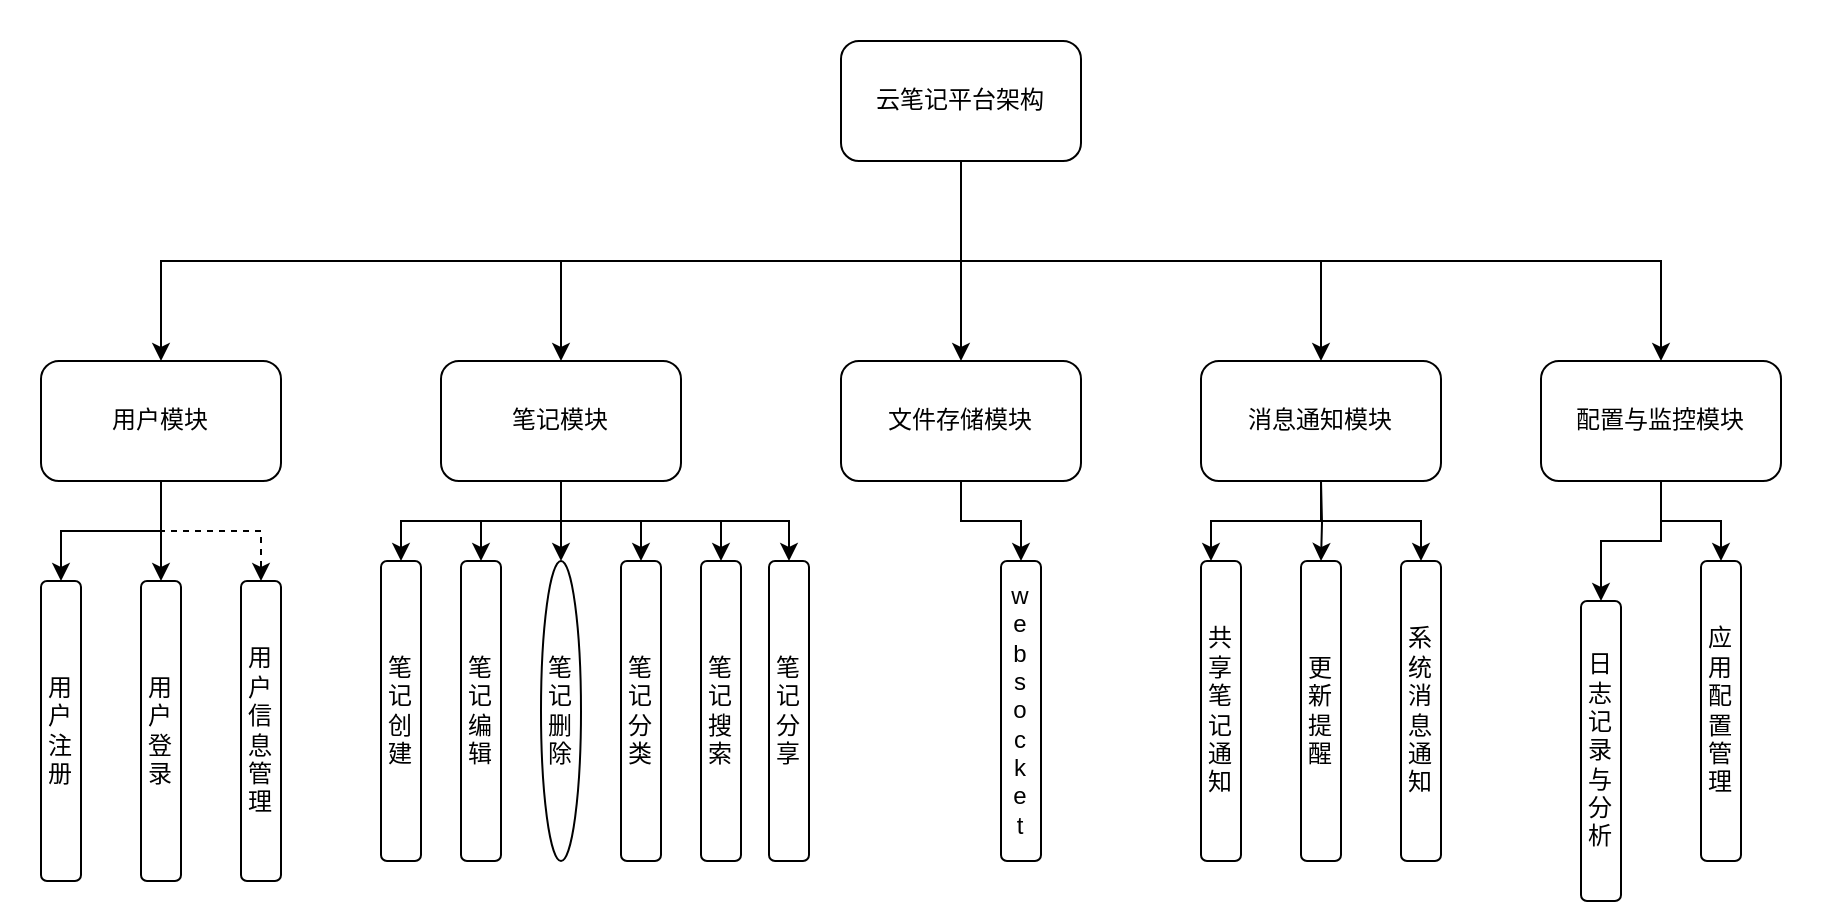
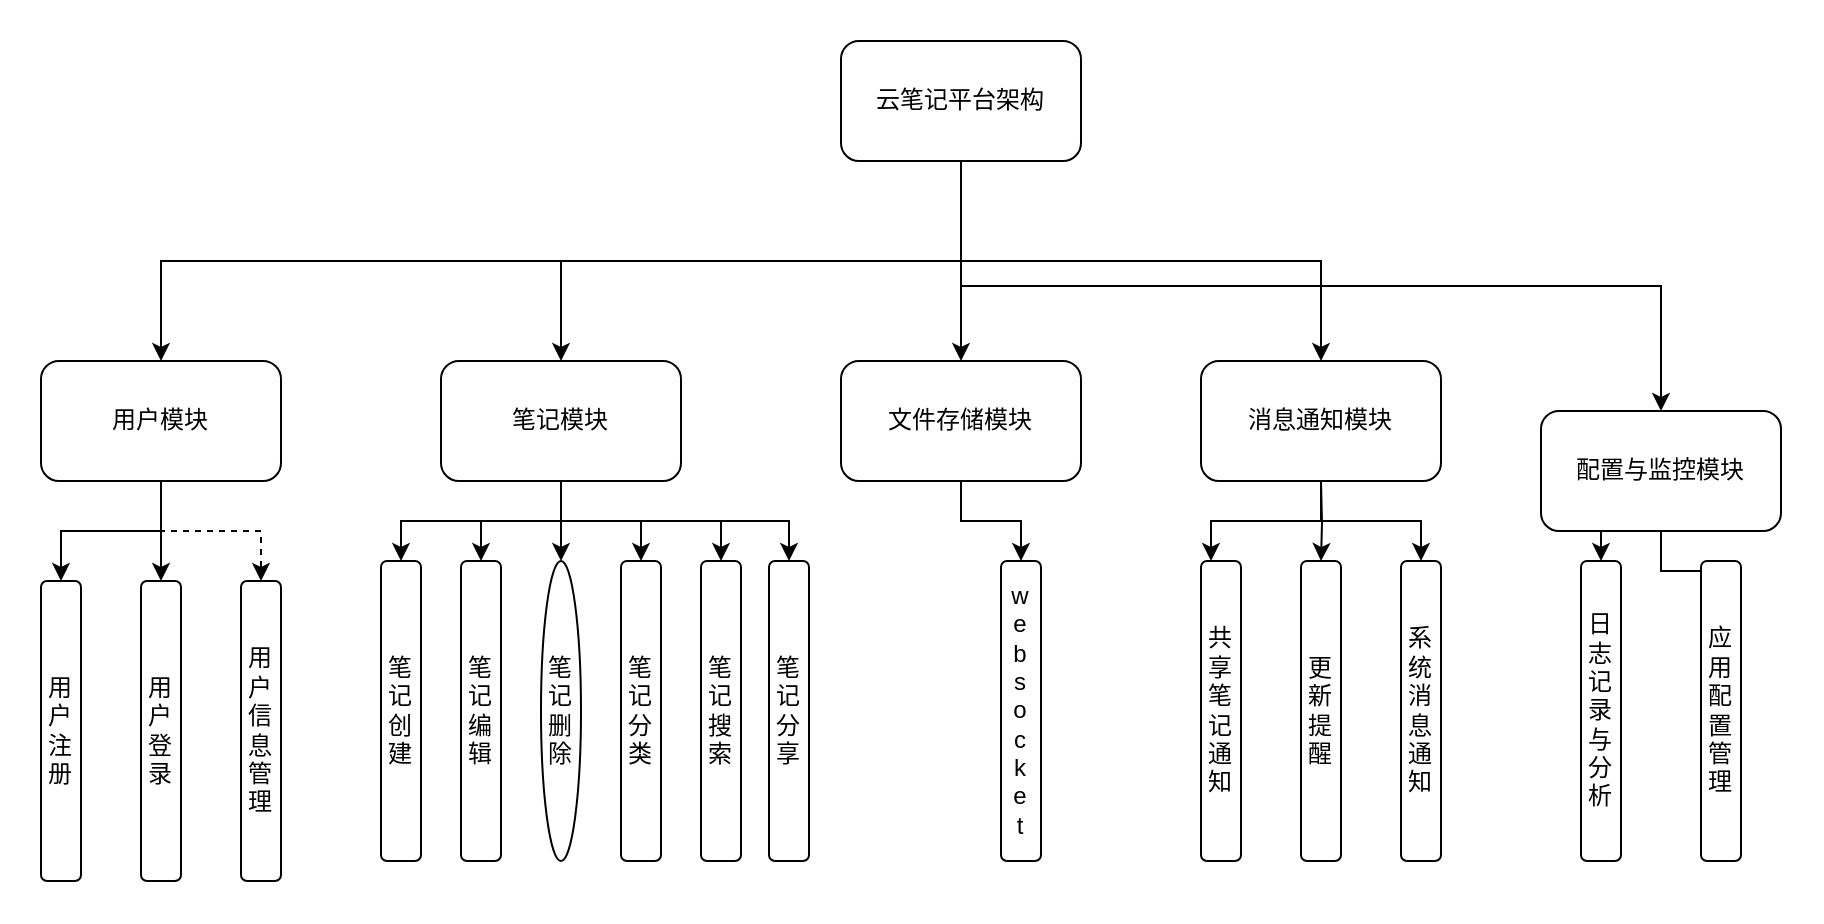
node "配置与监控模块": moved (1661, 421) -> (1661, 471)
node "日志记录与分析": moved (1601, 751) -> (1601, 711)
